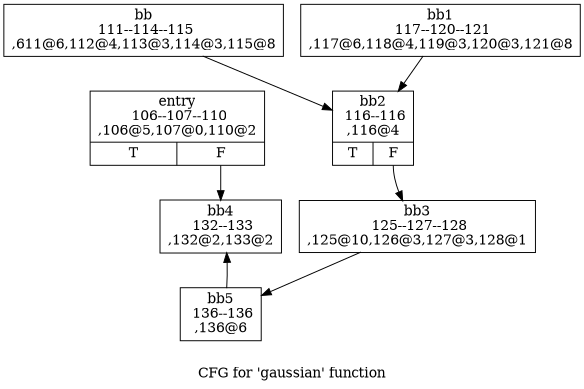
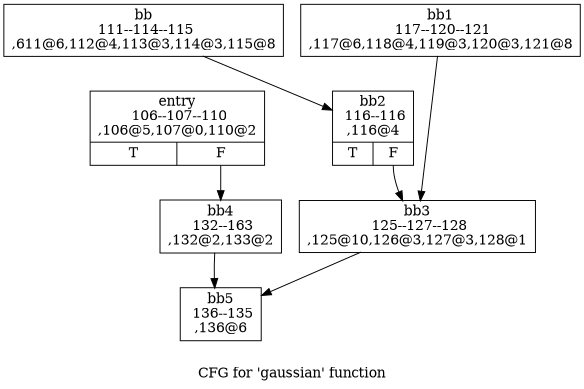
edge "bb1" -> "bb2": now "bb1" -> "bb3"
node "bb4": text "132--133" -> "132--163"
edge "bb5" -> "bb4": reversed
node "bb5": text "136--136" -> "136--135"
